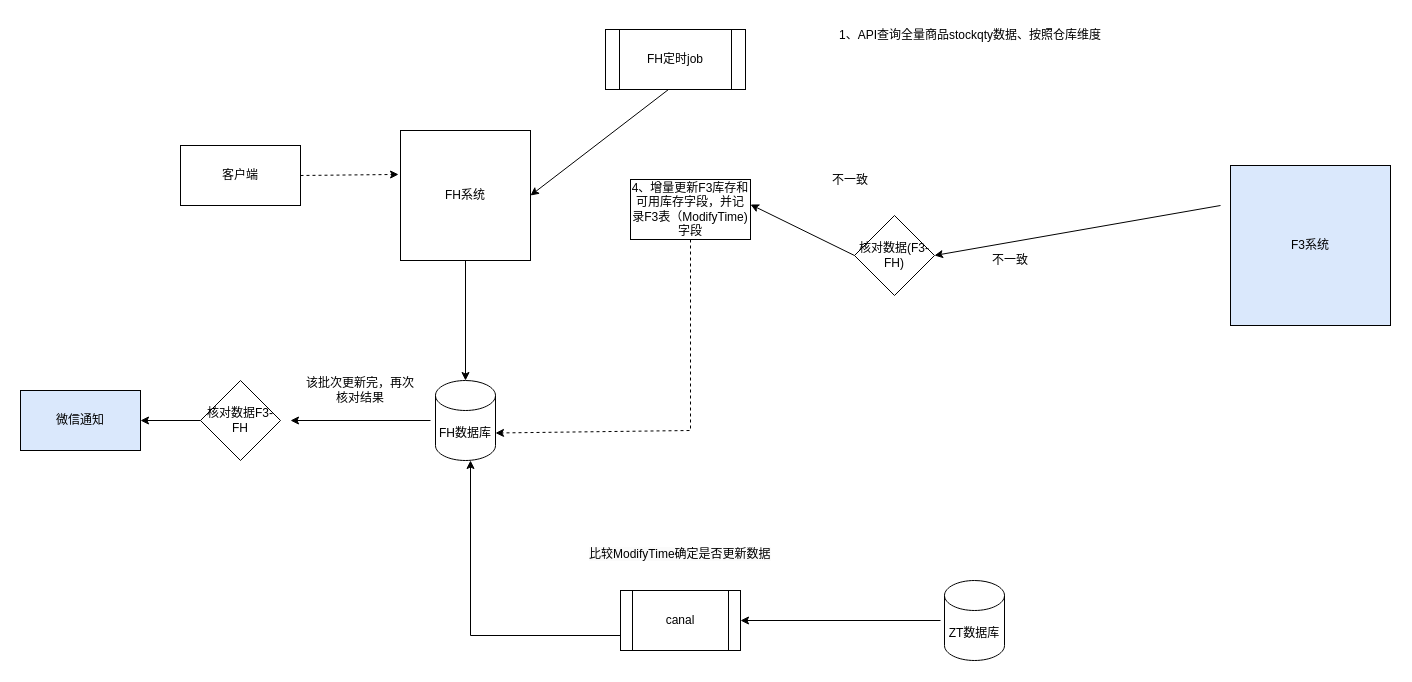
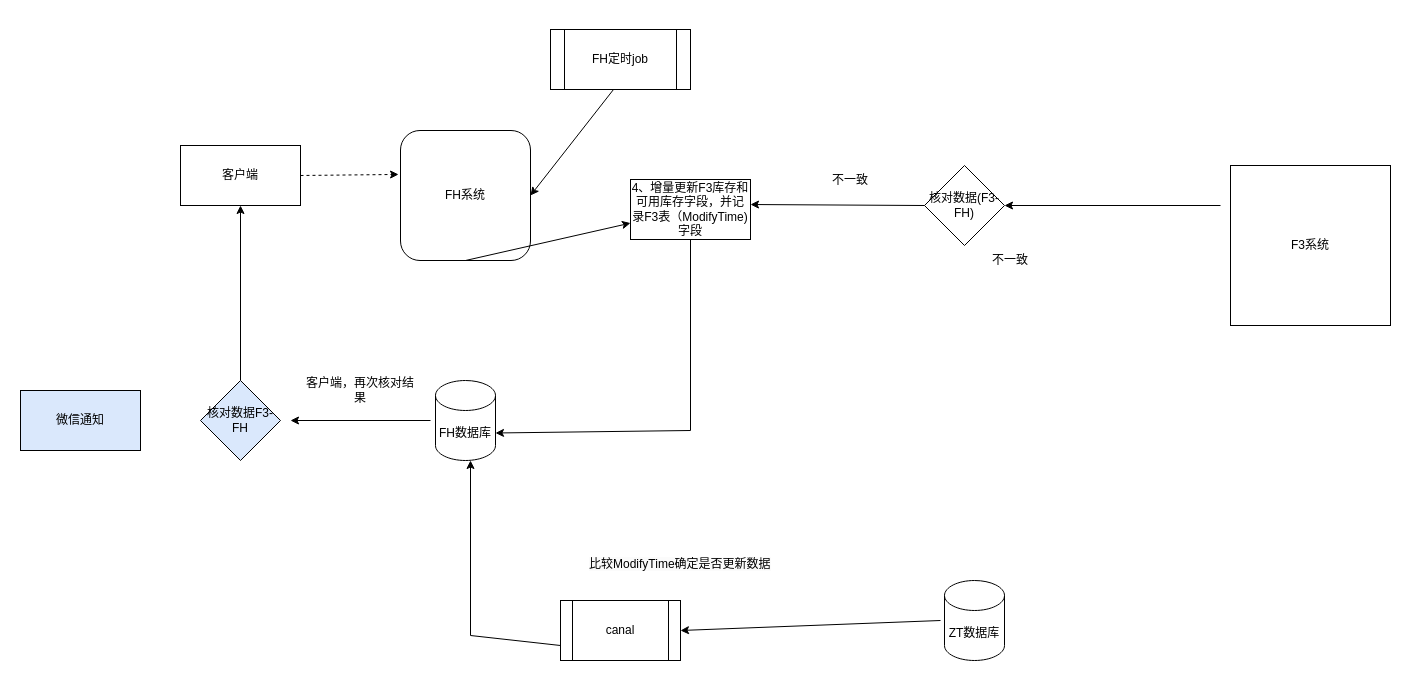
node "1、API查询全量商品stockqty数据、按照仓库维度": removed
node "FH定时job": moved (676, 60) -> (621, 60)
node "FH系统": shape rectangle -> rounded rectangle
node "F3系统": fillcolor #dae8fc -> #ffffff
node "核对数据(F3-FH)": moved (895, 256) -> (965, 206)
edge "FH系统" -> "FH数据库": now "FH系统" -> "4、增量更新F3库存和可用库存字段，并记录F3表（ModifyTime)字段"
node "该批次更新完，再次核对结果": label "该批次更新完，再次核对结果" -> "客户端，再次核对结果"
edge "核对数据F3-FH" -> "微信通知": now "核对数据F3-FH" -> "客户端"
node "核对数据F3-FH": fillcolor #ffffff -> #dae8fc
edge "4、增量更新F3库存和可用库存字段，并记录F3表（ModifyTime)字段" -> "FH数据库": style dashed -> solid
node "比较ModifyTime确定是否更新数据": moved (698, 561) -> (698, 571)
node "canal": moved (681, 621) -> (621, 631)
